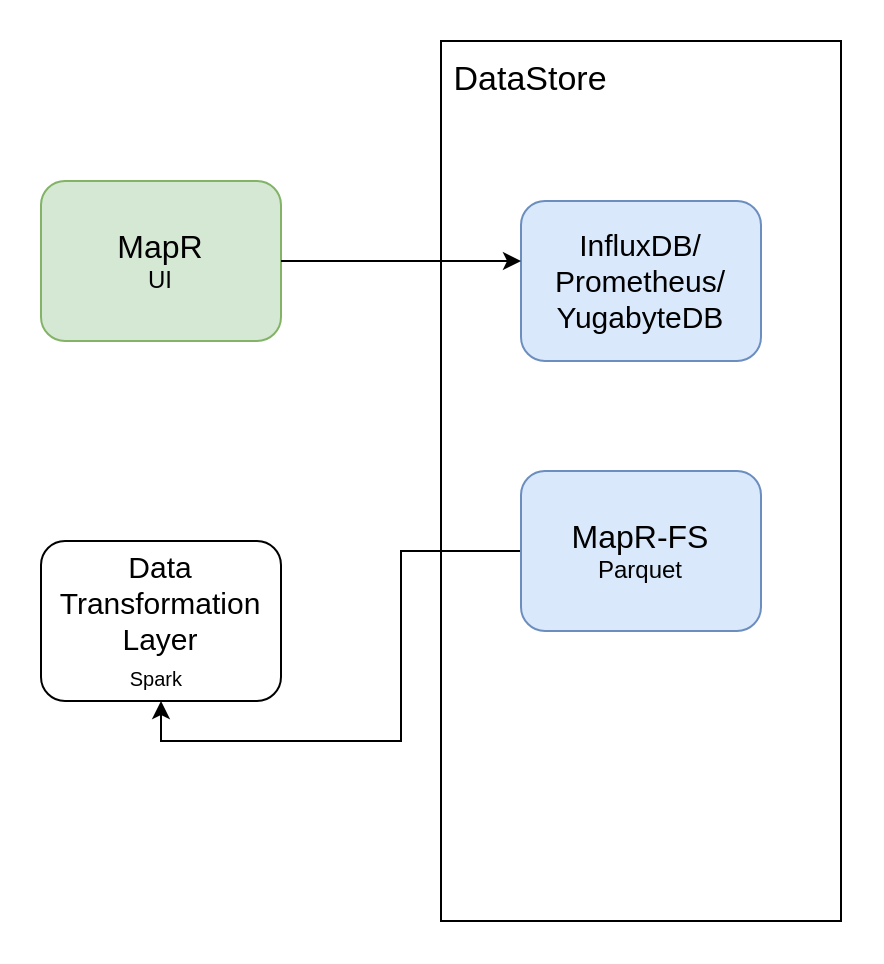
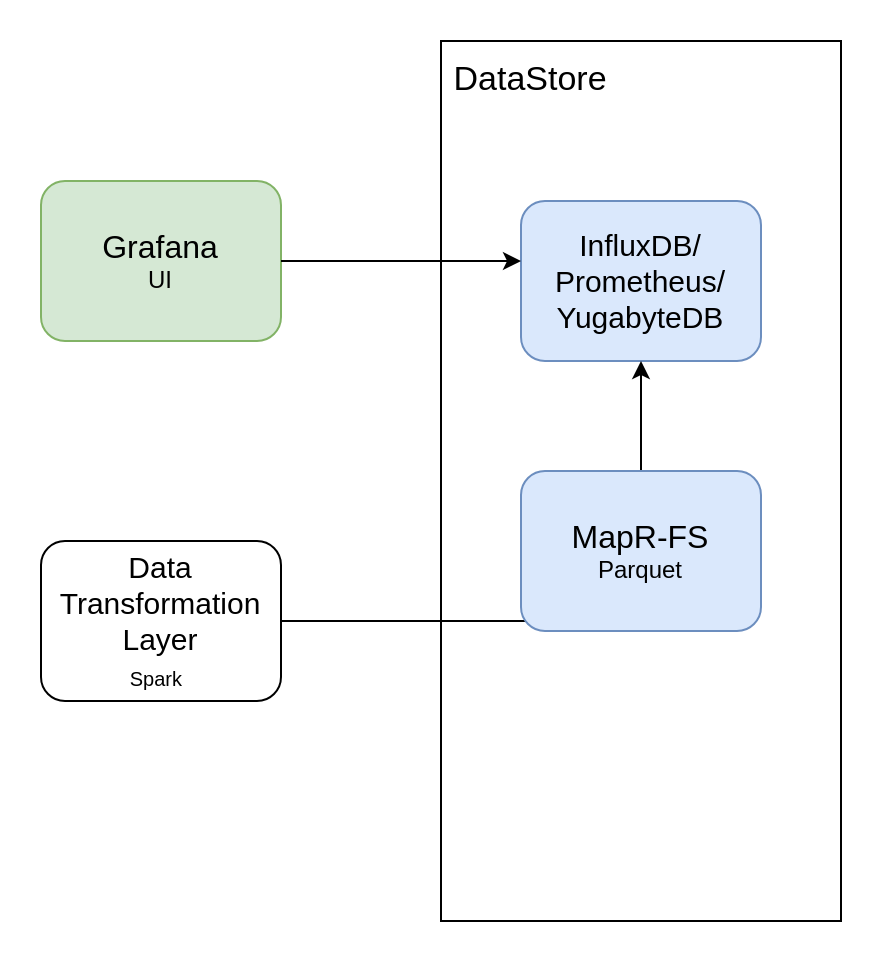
node "MapR UI": label "MapR UI" -> "Grafana UI"
edge "Data Transformation Layer Spark" -> "InfluxDB/ Prometheus/ YugabyteDB": added
edge "MapR-FS Parquet" -> "Data Transformation Layer Spark": removed
